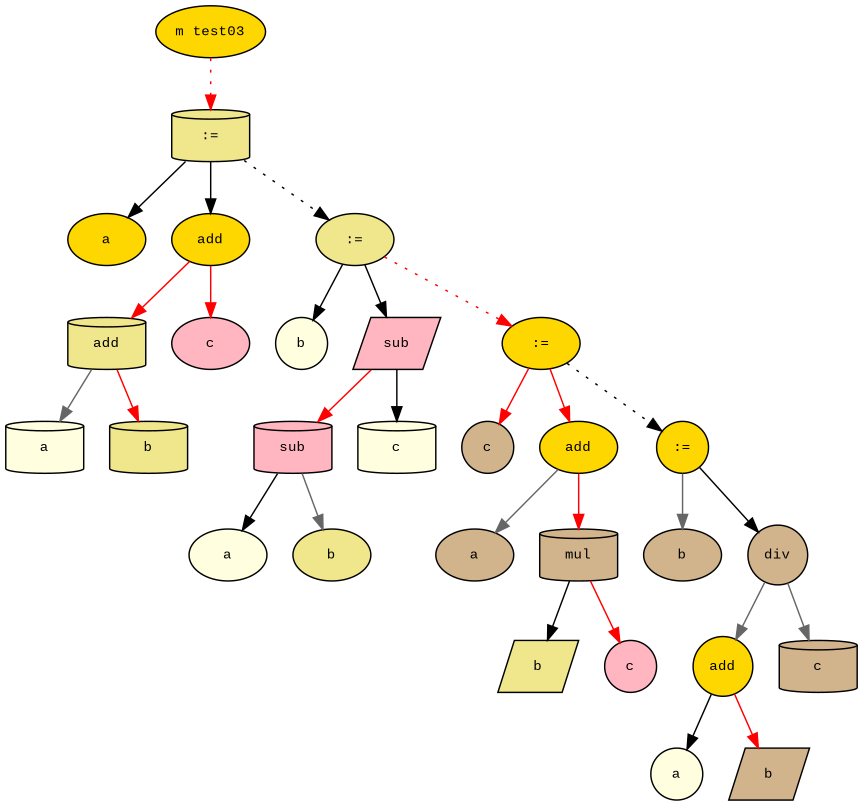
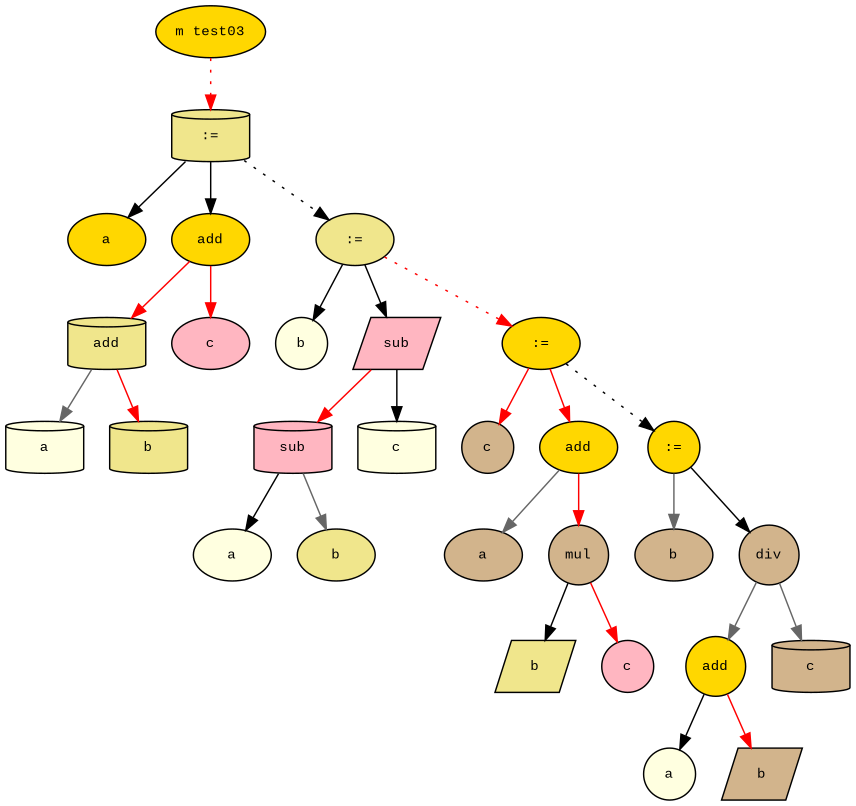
node "mul": shape cylinder -> circle
